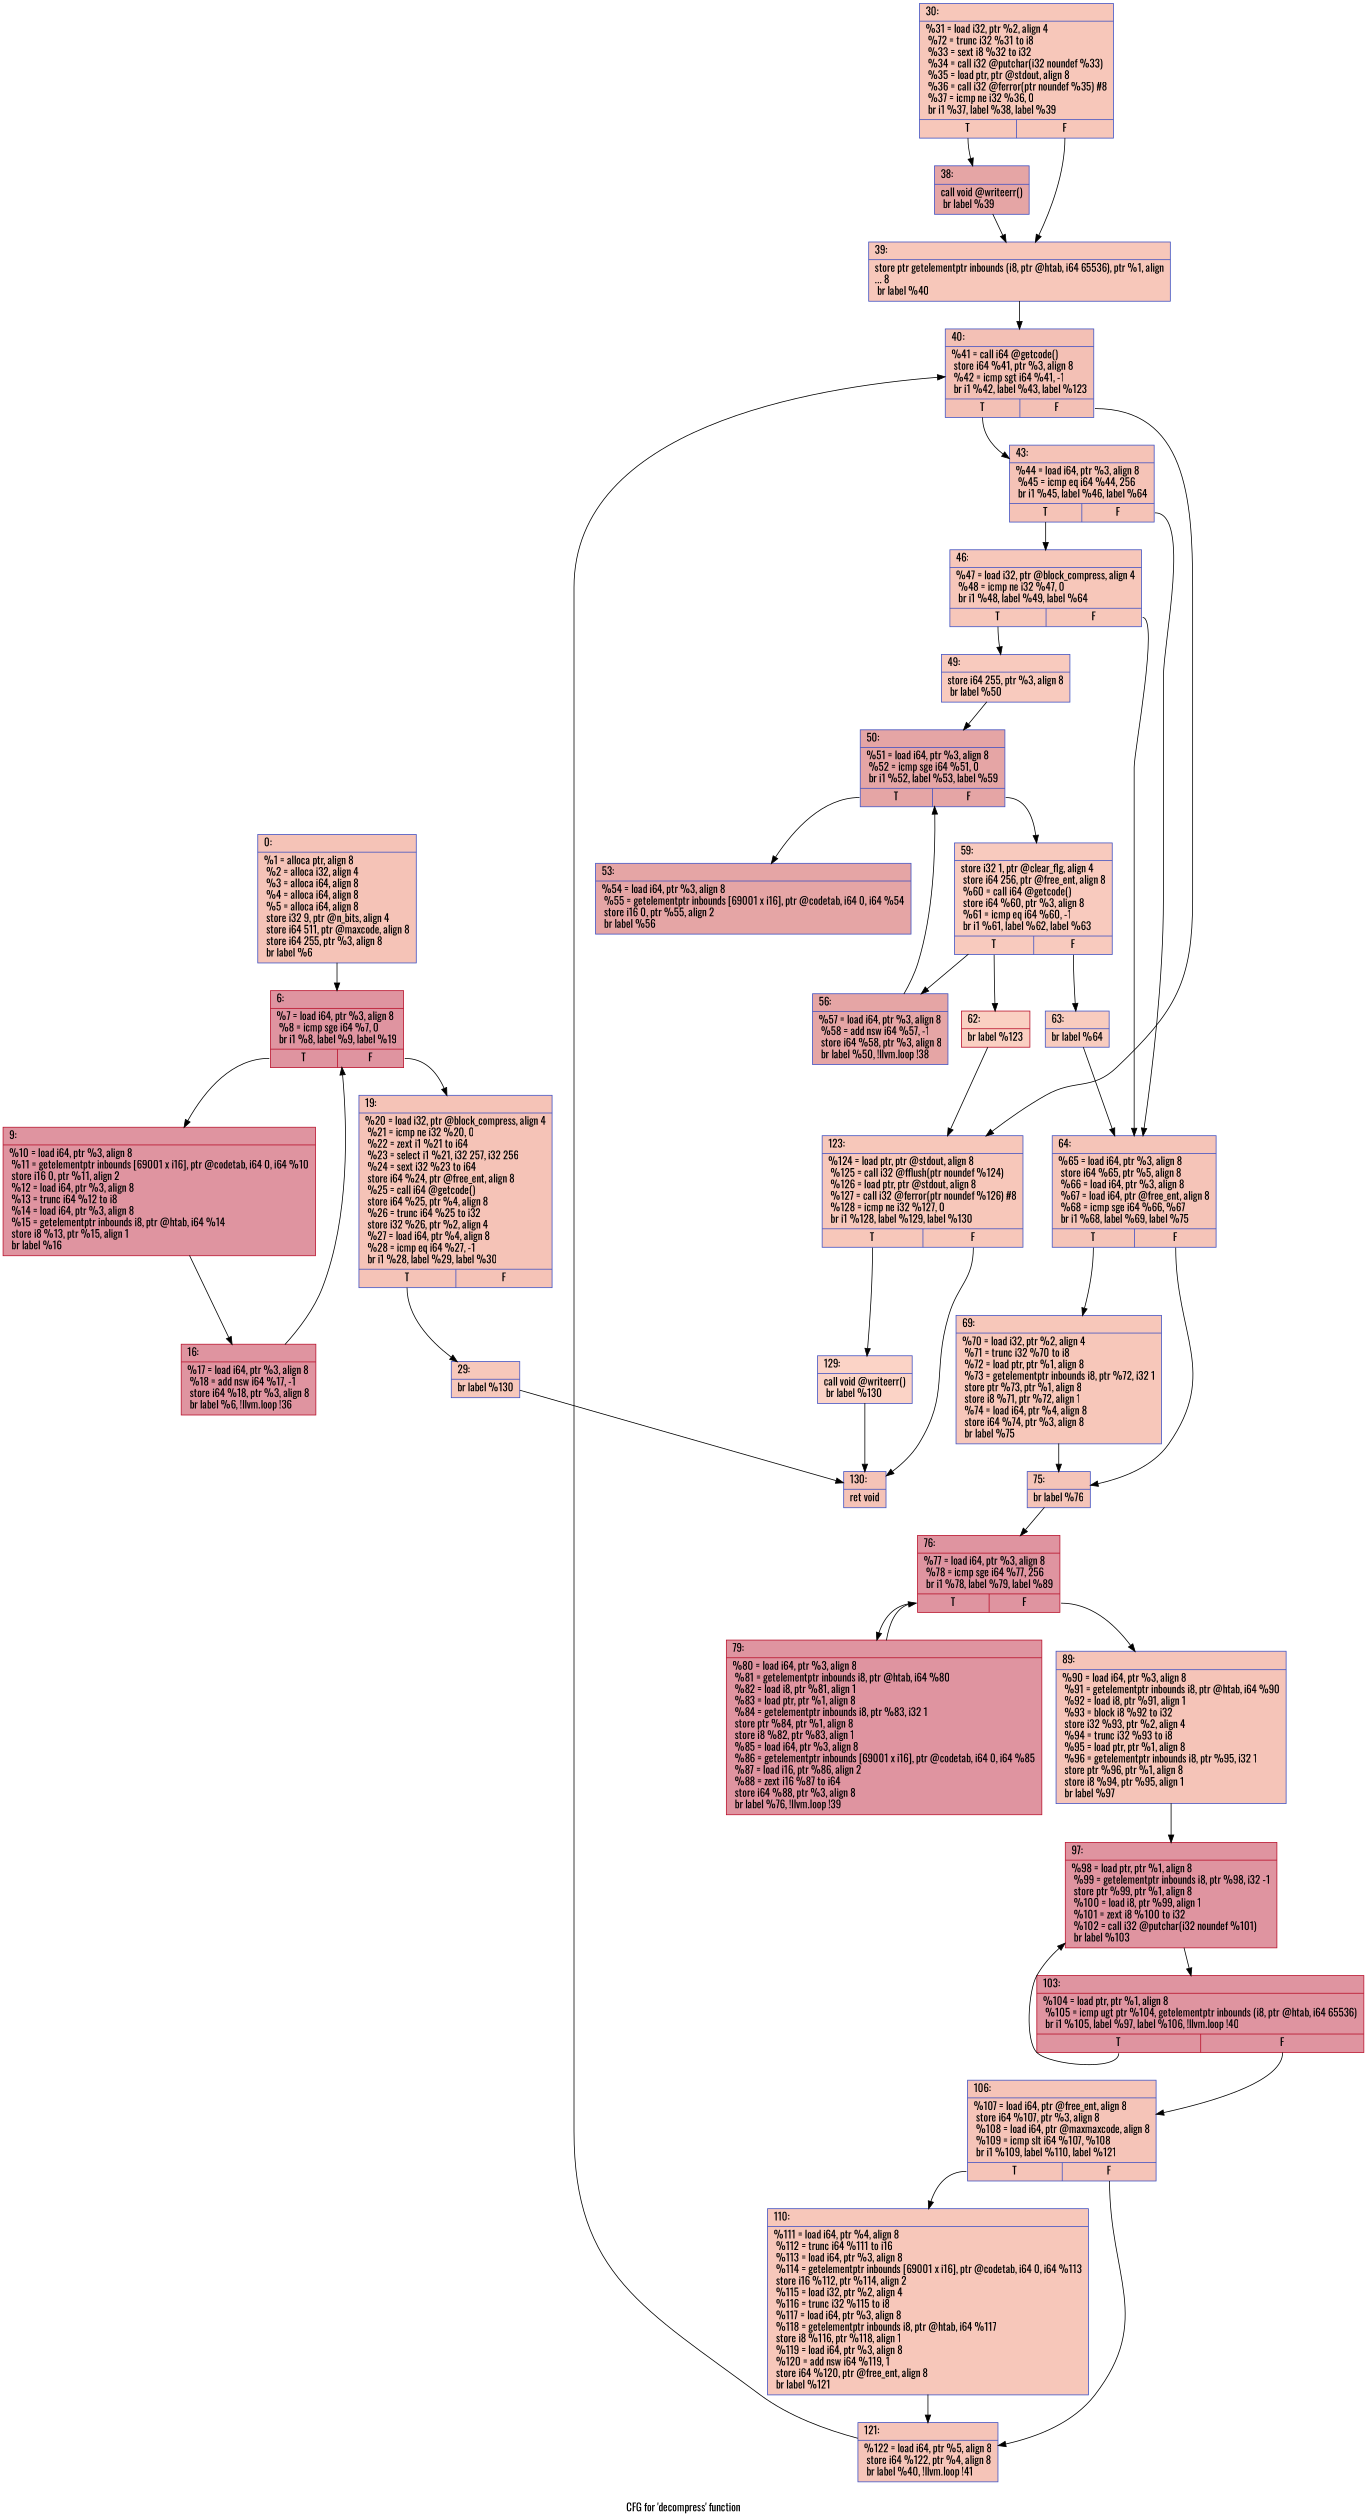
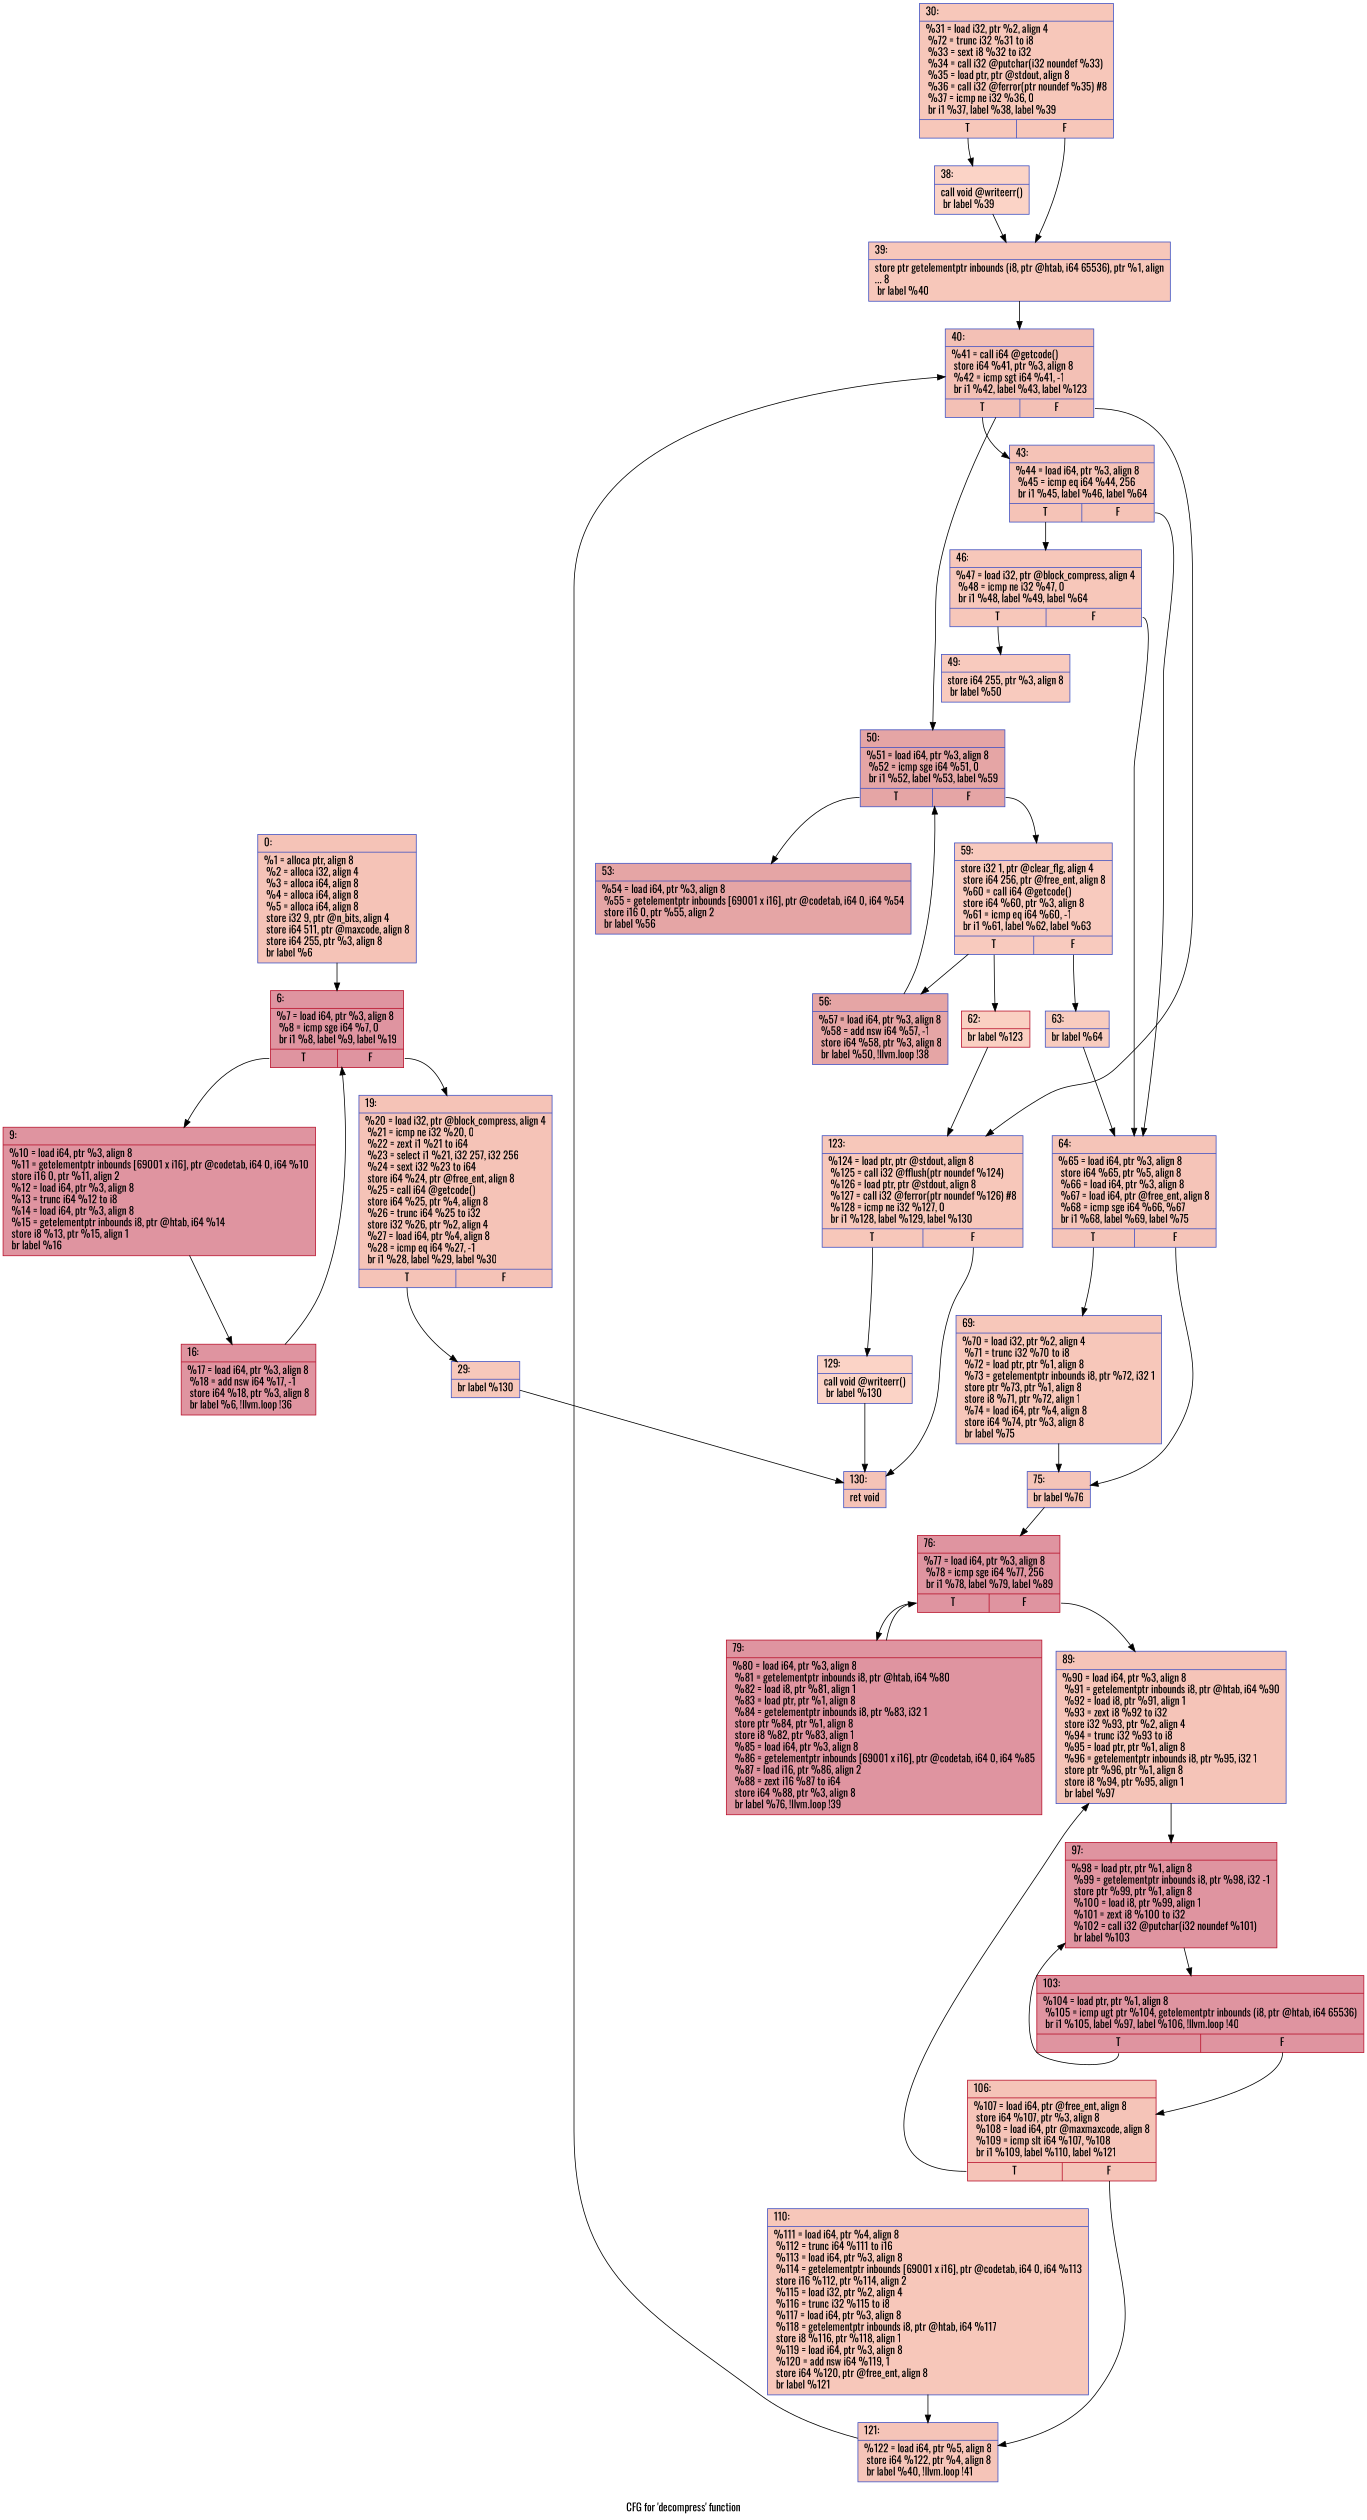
node "38:": fillcolor #c5333470 -> #f59c7d70
edge "49:" -> "50:": now "40:" -> "50:"
node "89:": text "%93 = block i8 %92 to i32" -> "%93 = zext i8 %92 to i32"
node "106:": color #3d50c3ff -> #b70d28ff
edge "106:" -> "110:": now "106:" -> "89:"
